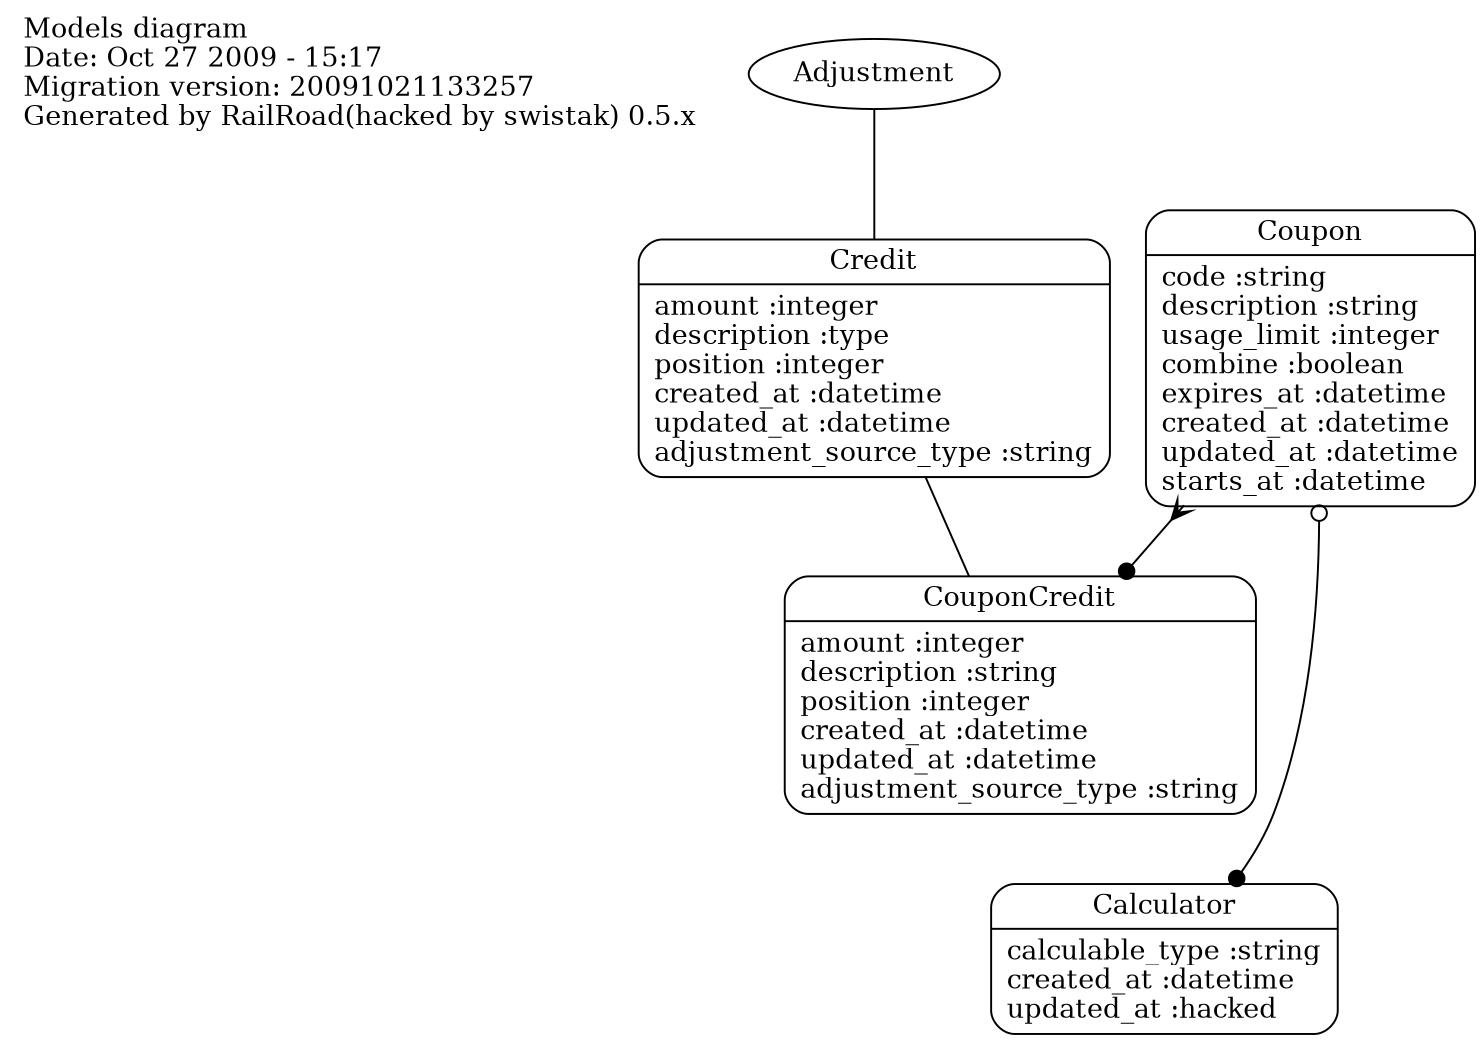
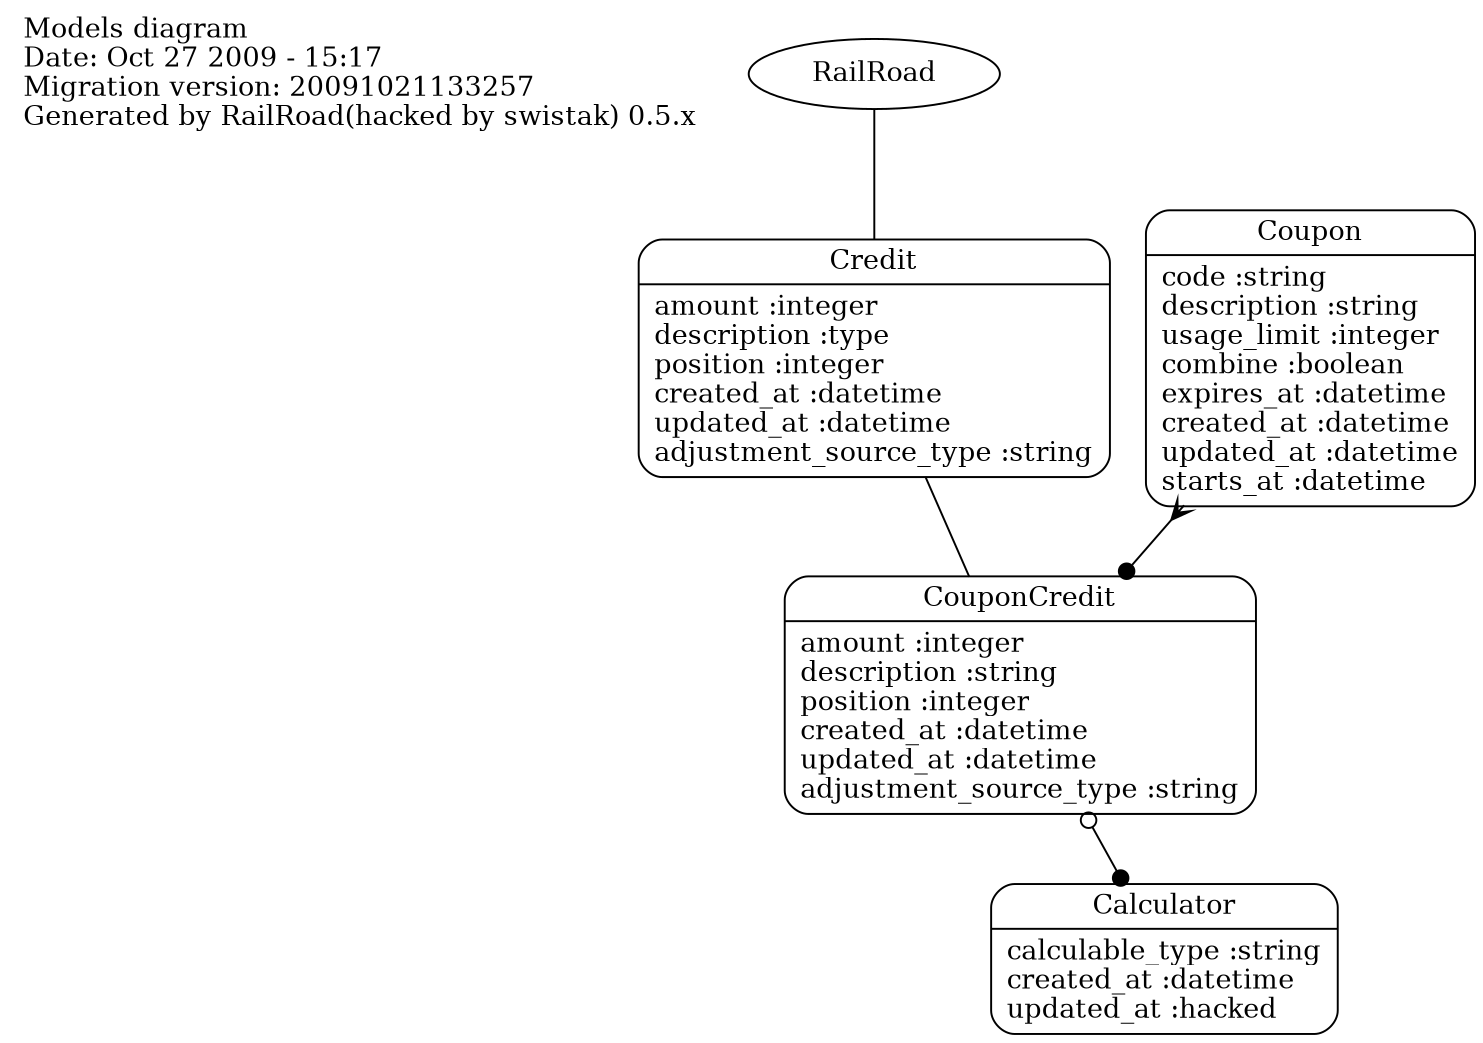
node "Adjustment": label "Adjustment" -> "RailRoad"
edge "Coupon" -- "Calculator": now "CouponCredit" -- "Calculator"
